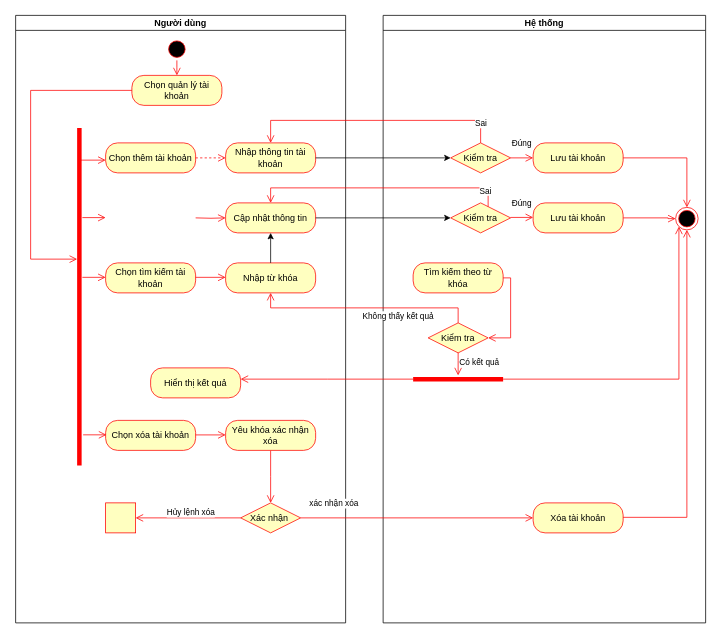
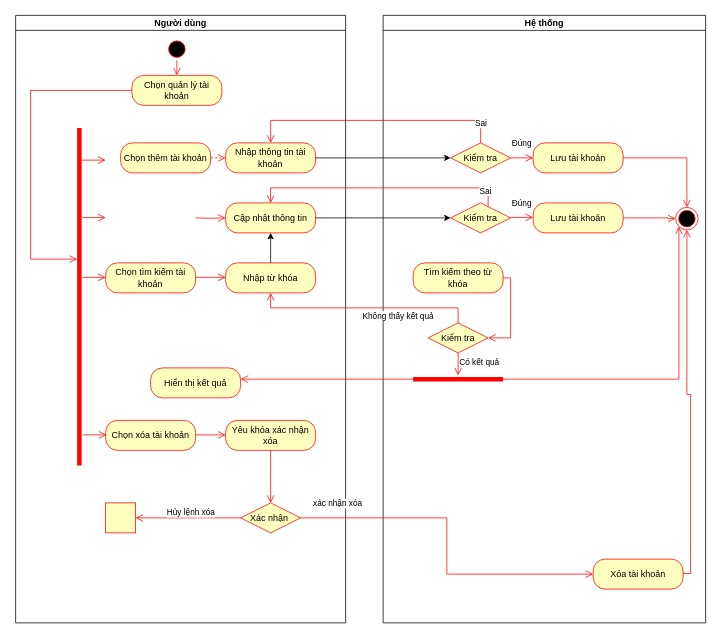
node "Chọn thêm tài khoản": moved (150, 158) -> (165, 158)
node "Xóa tài khoản": moved (578, 518) -> (638, 574)
